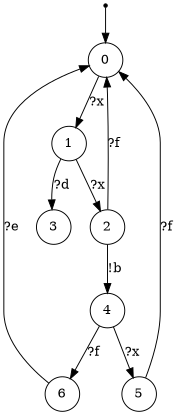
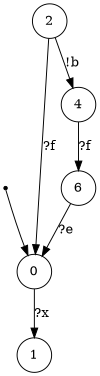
edge "1" -> "2": removed, label "?x"
node "3": removed
node "5": removed
